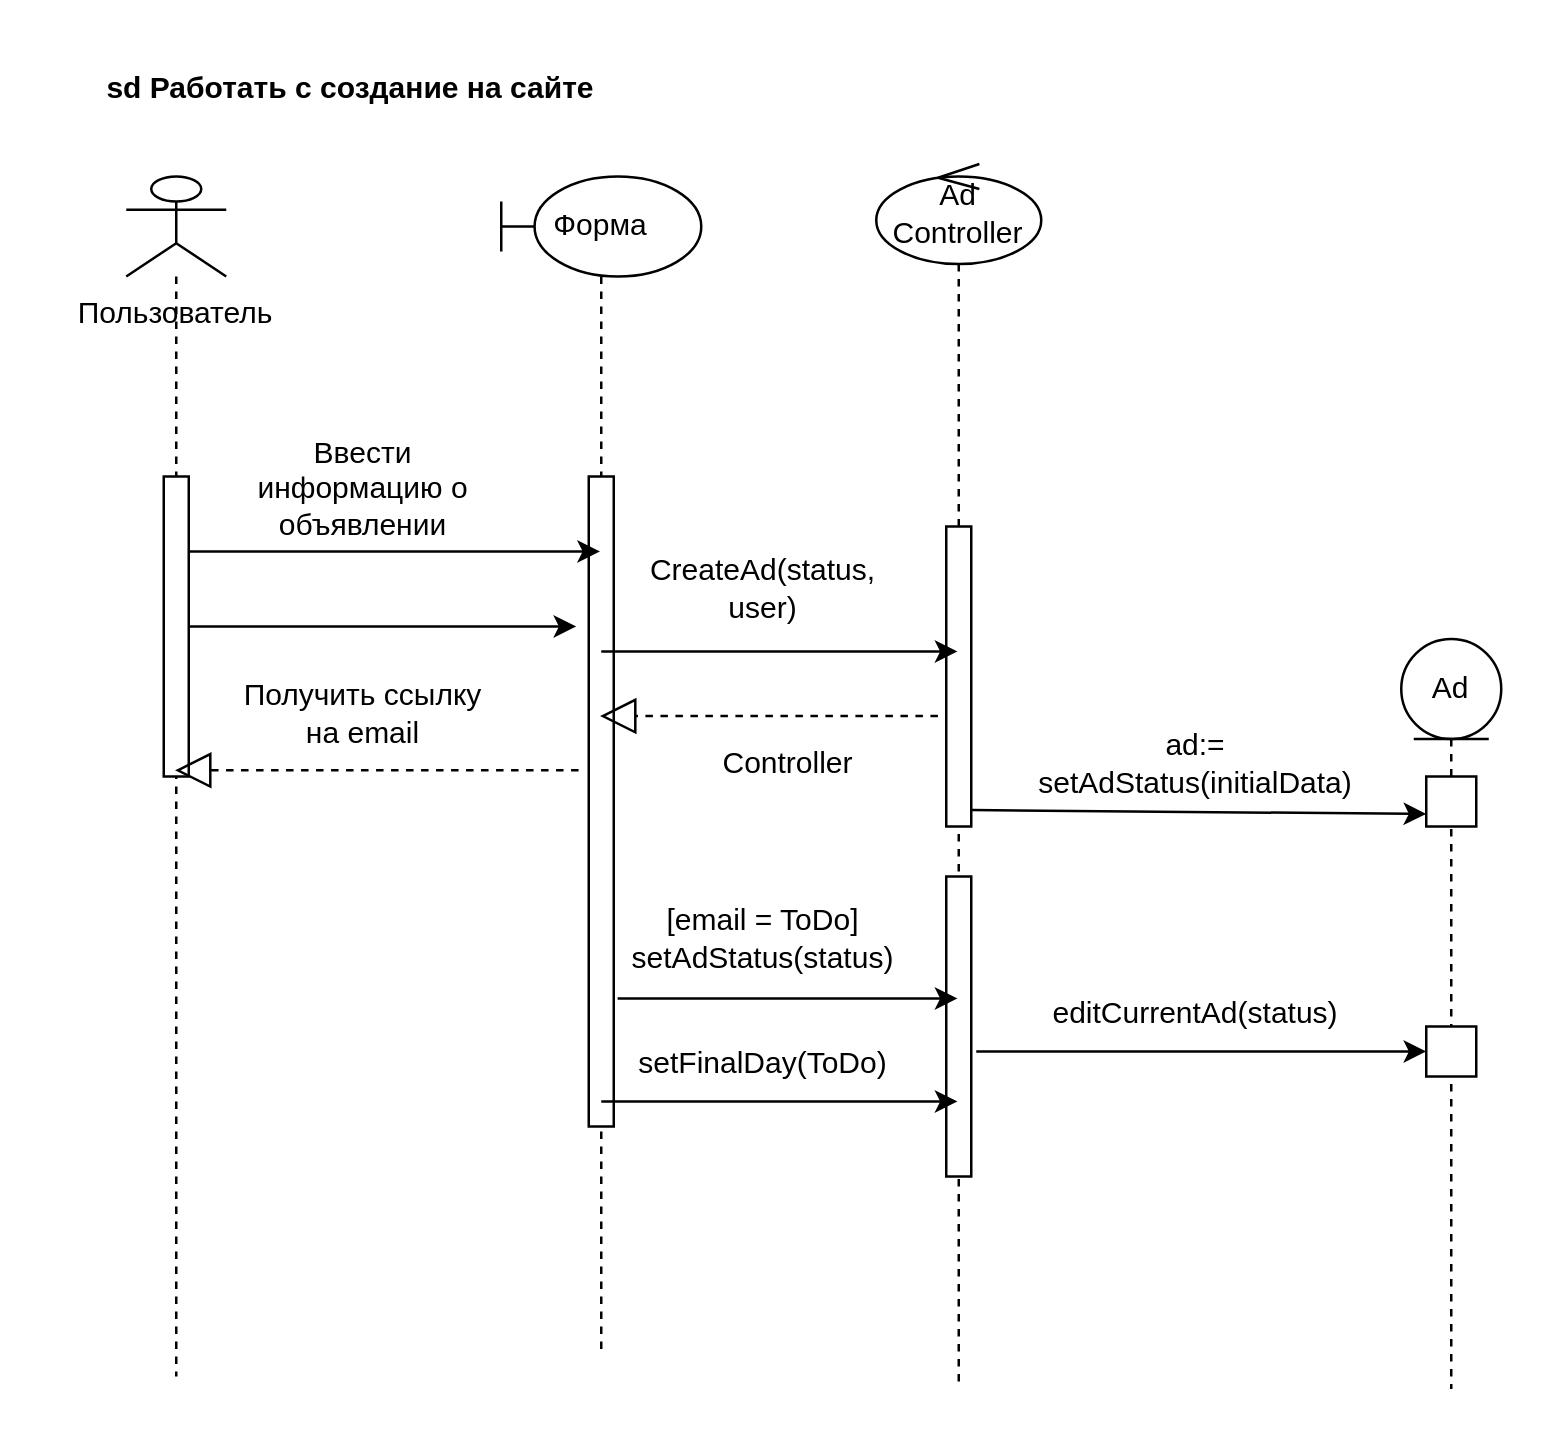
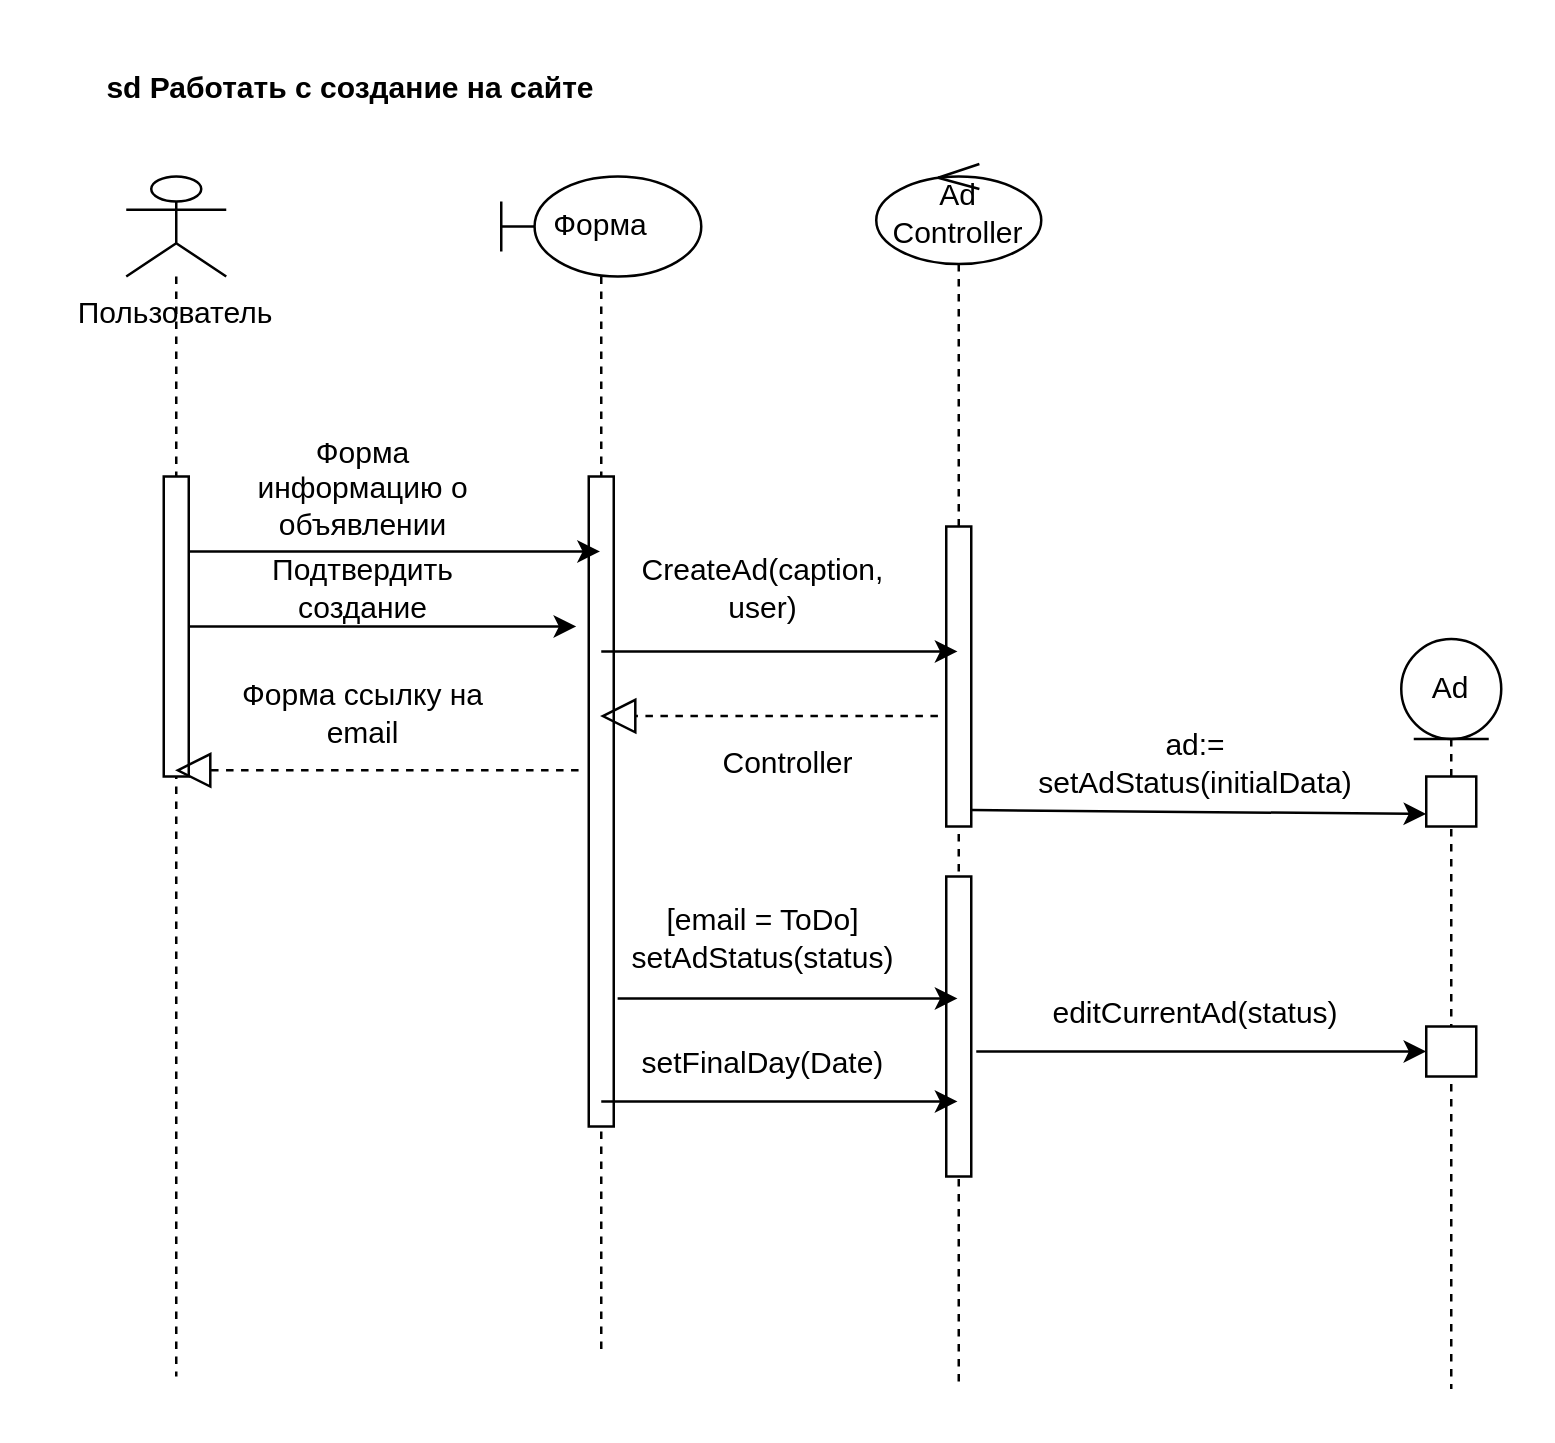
node "Ввести информацию о объявлении": label "Ввести информацию о объявлении" -> "Форма информацию о объявлении"
node "Подтвердить создание": added
node "CreateAd(status, user)": label "CreateAd(status, user)" -> "CreateAd(caption, user)"
node "Получить ссылку на email": label "Получить ссылку на email" -> "Форма ссылку на email"
node "setFinalDay(ToDo)": label "setFinalDay(ToDo)" -> "setFinalDay(Date)"
